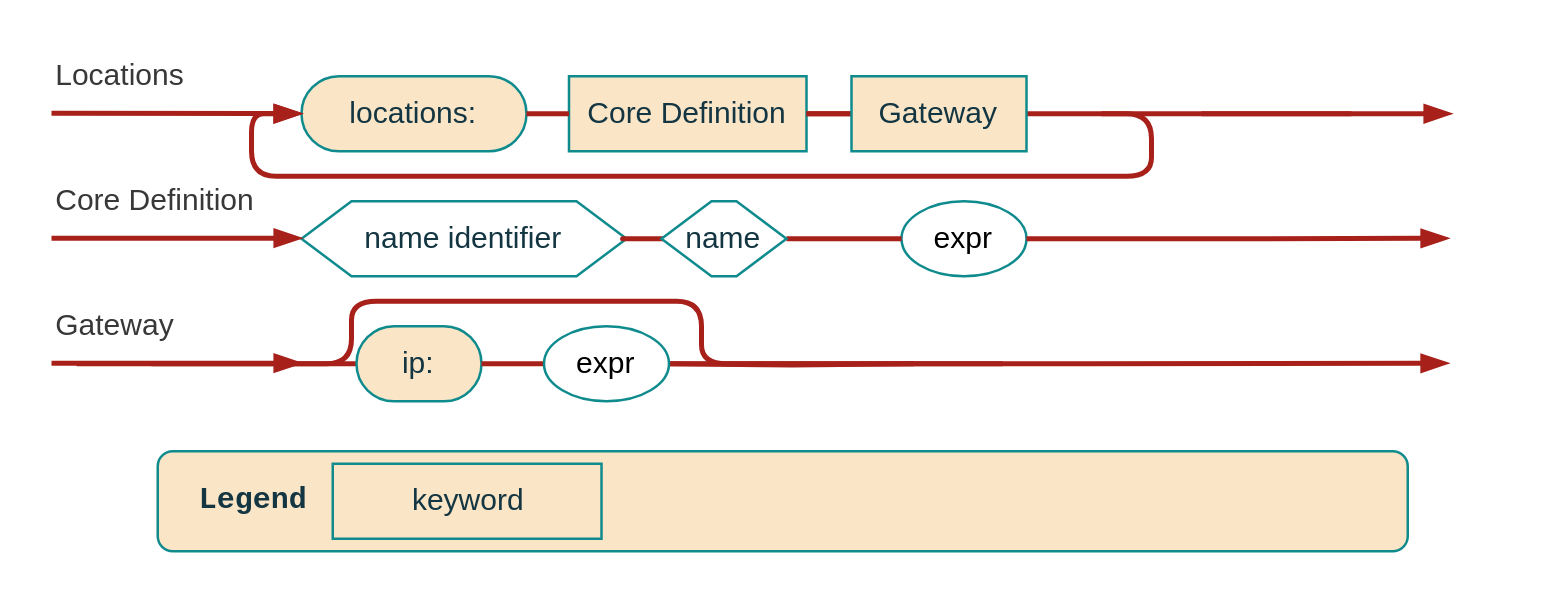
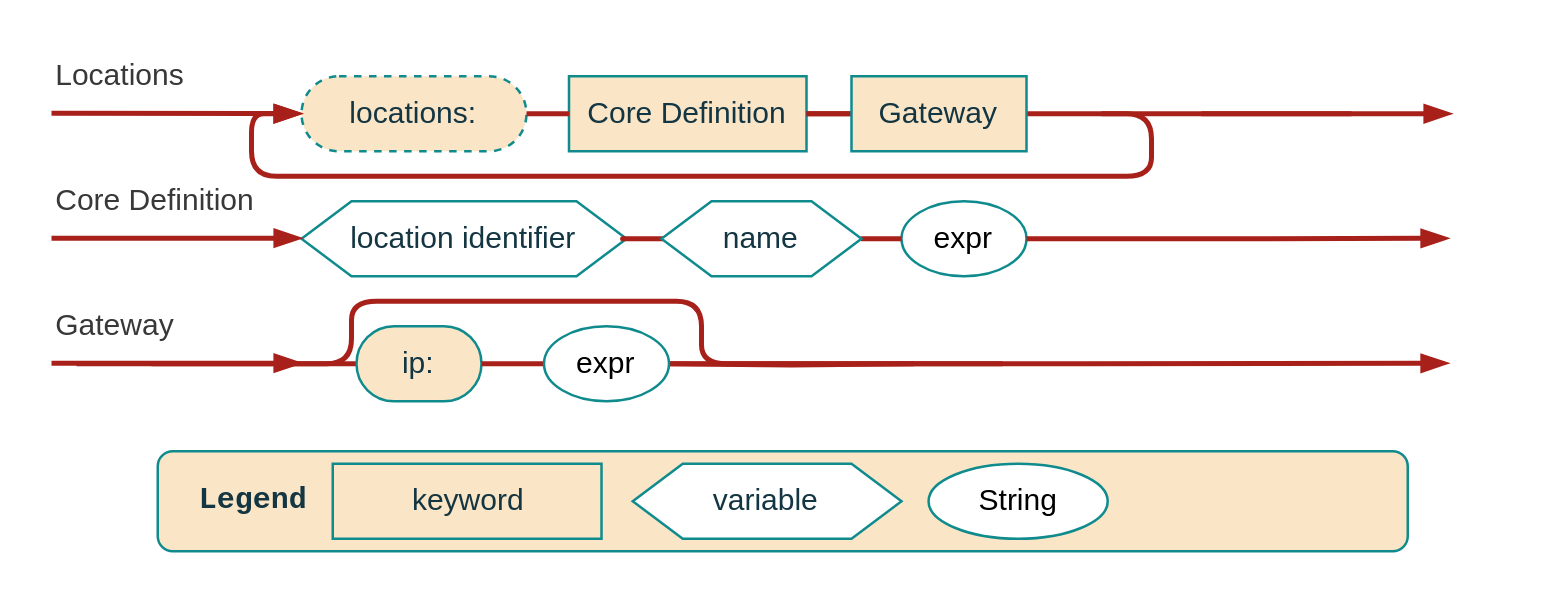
node "locations:": style solid -> dashed
node "name identifier": label "name identifier" -> "location identifier"
node "name": size 125x75 -> 200x75
node "variable": added
node "String": added
